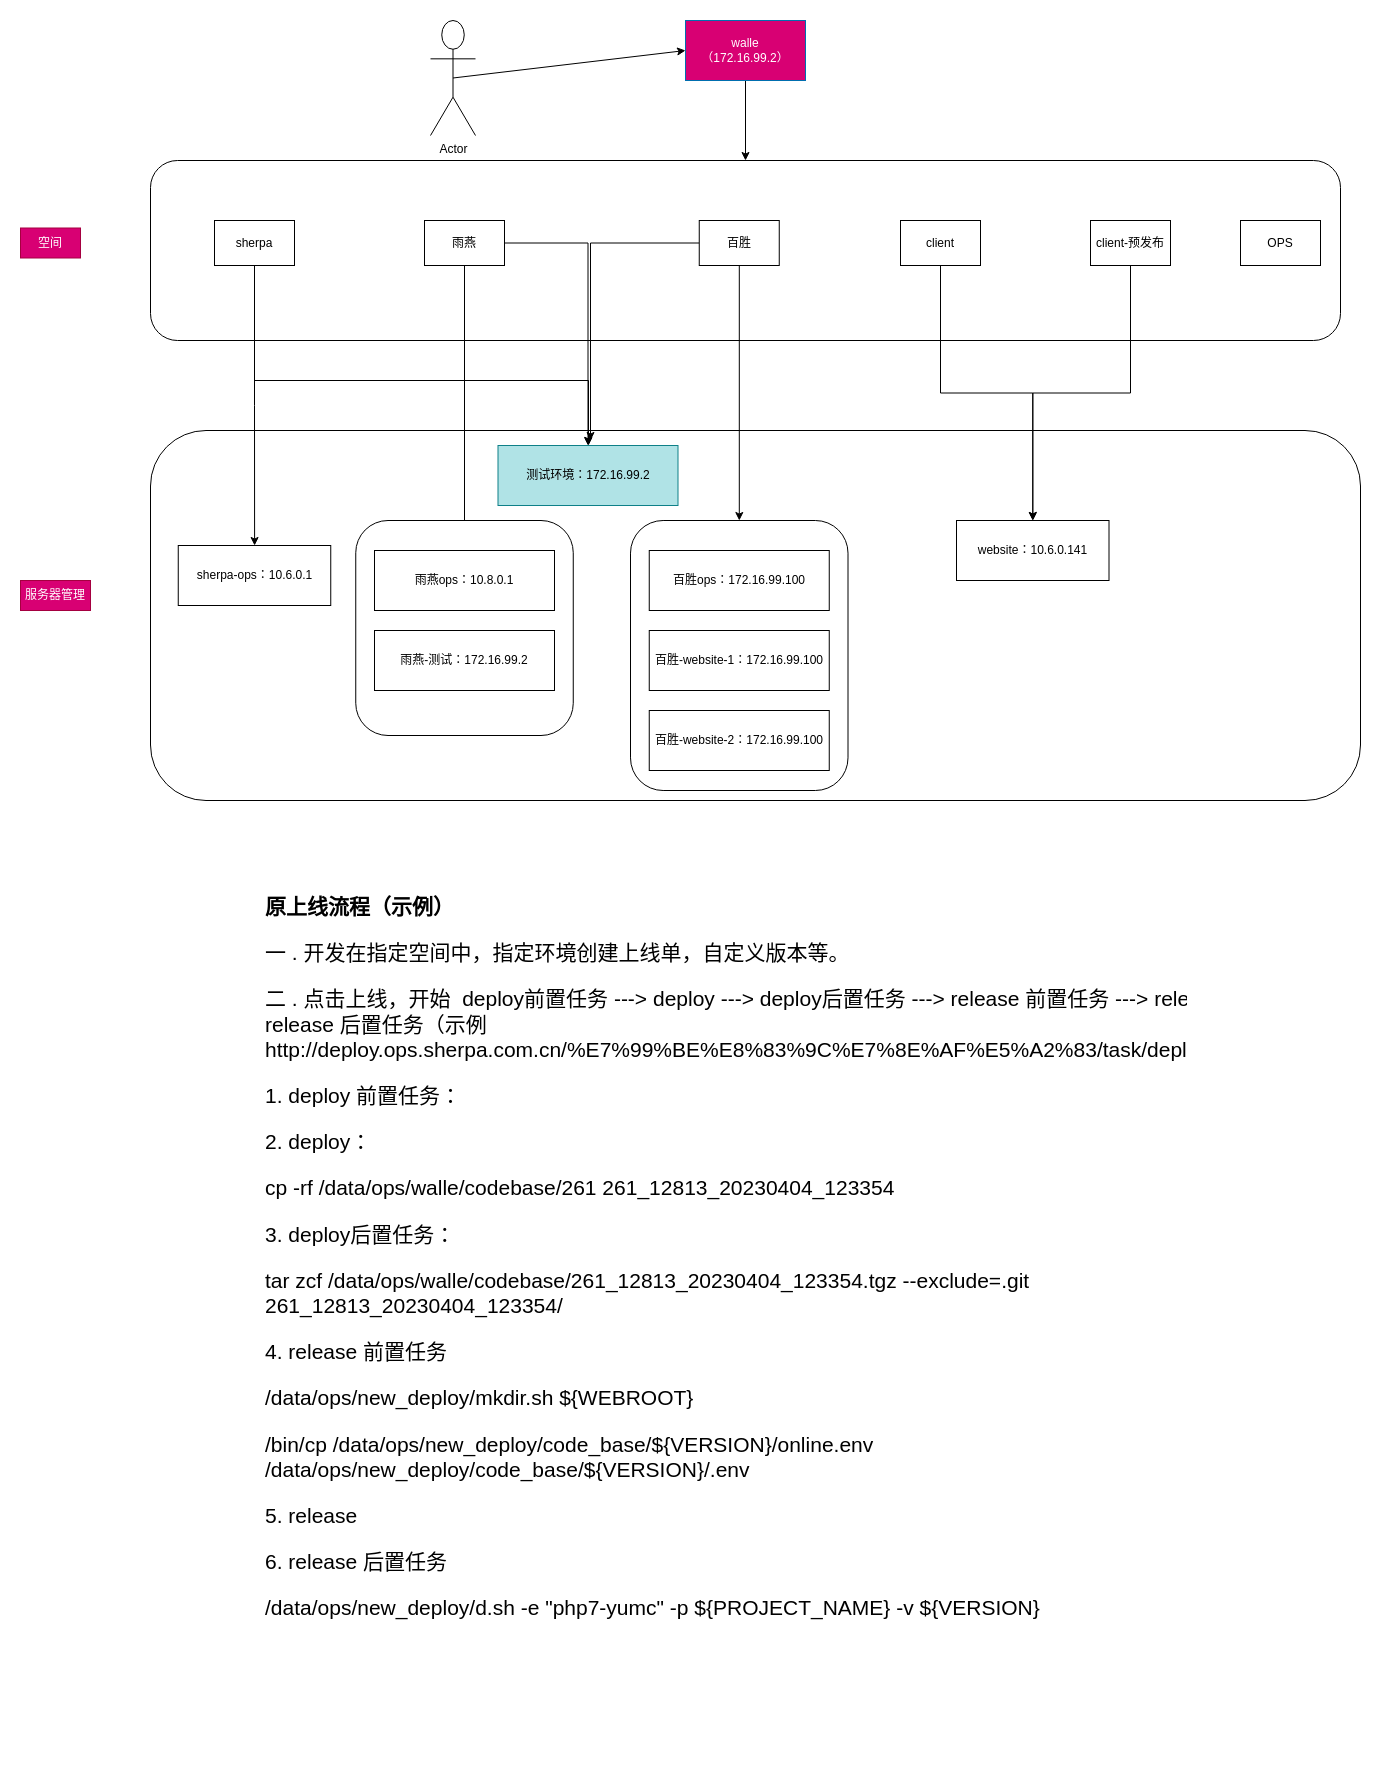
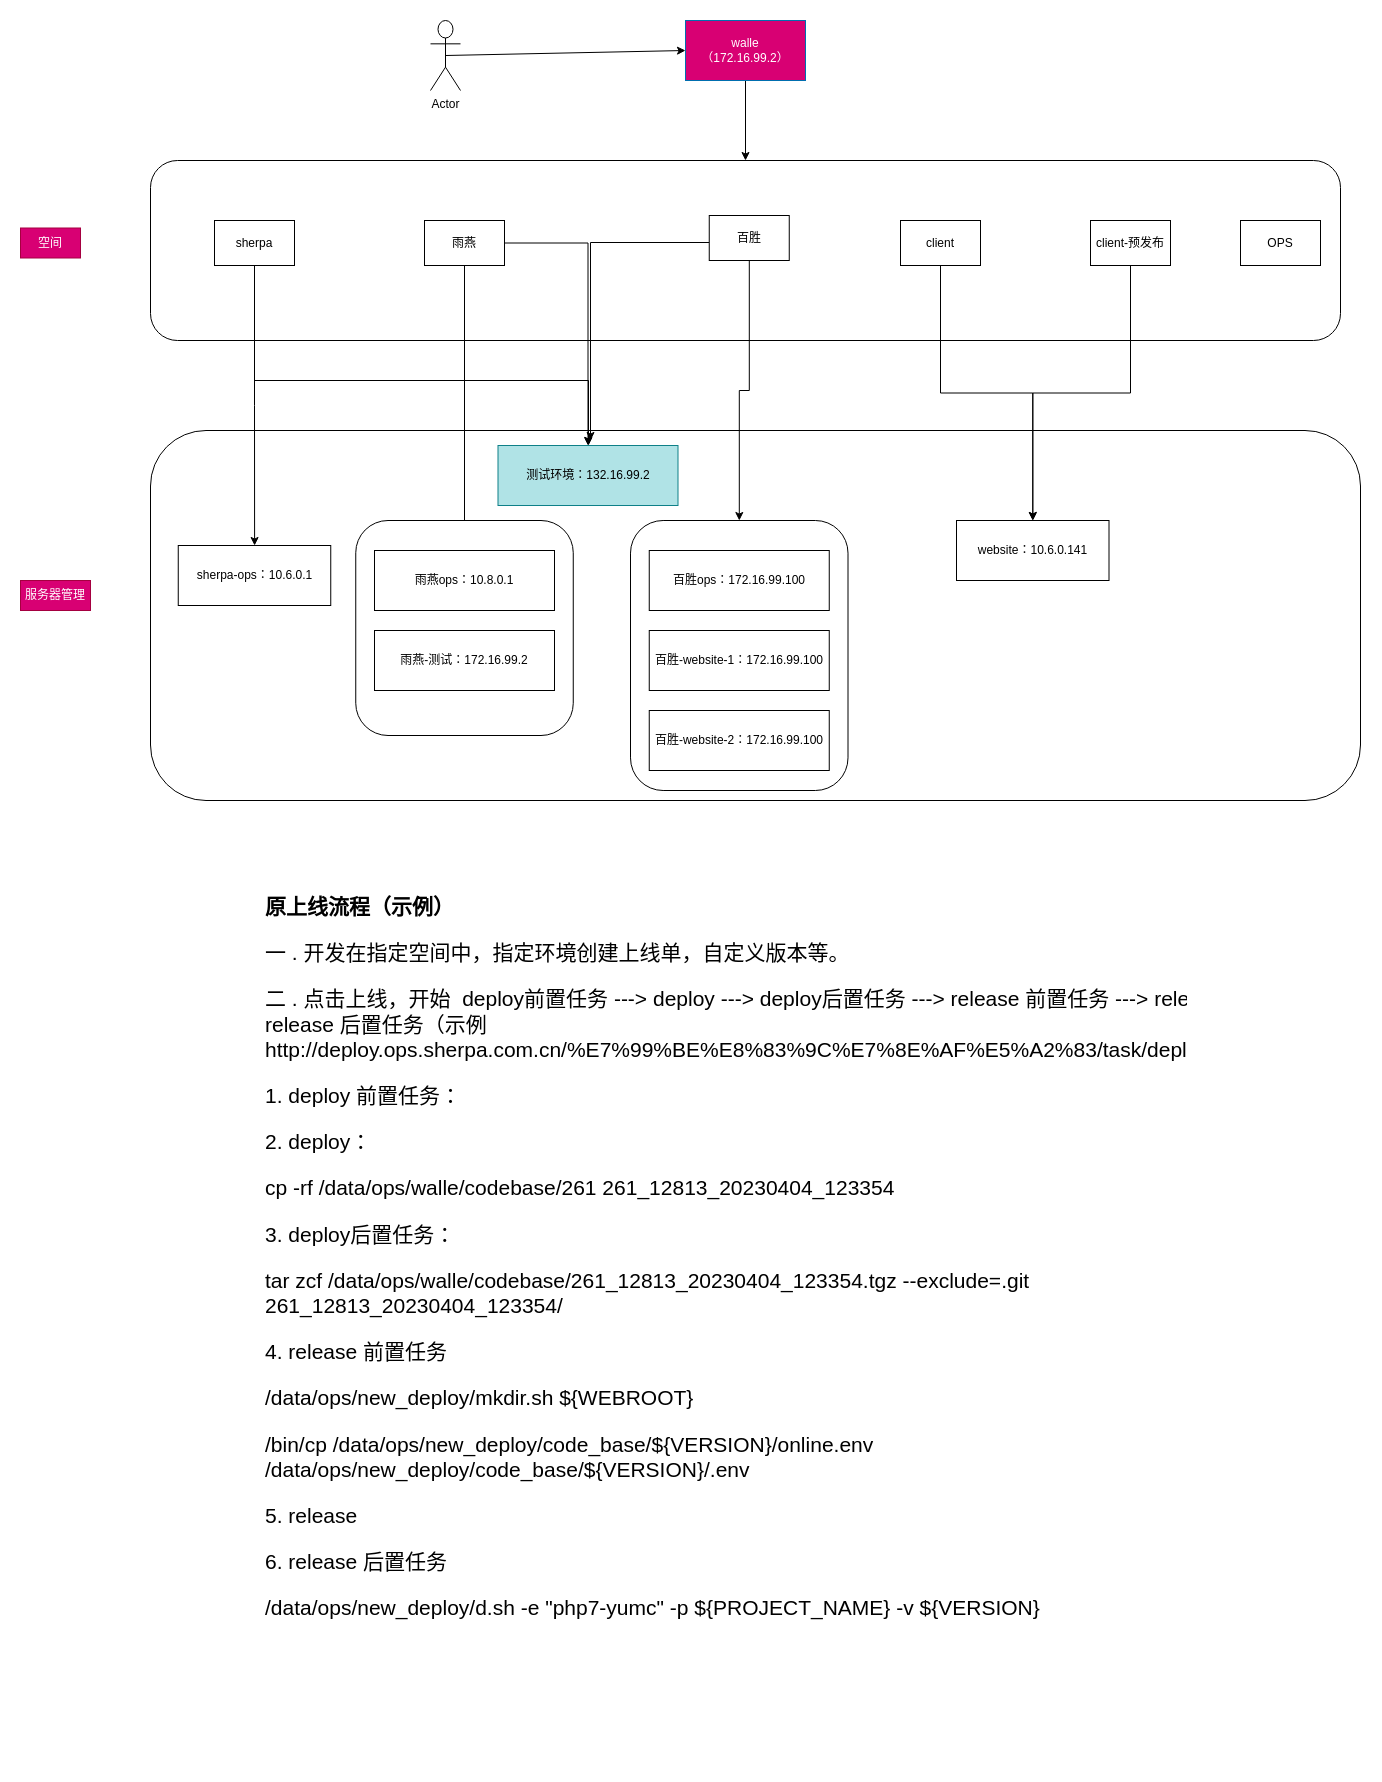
node "Actor": size 45x115 -> 30x70
node "百胜": moved (739, 243) -> (749, 238)
node "测试环境：172.16.99.2": label "测试环境：172.16.99.2" -> "测试环境：132.16.99.2"
